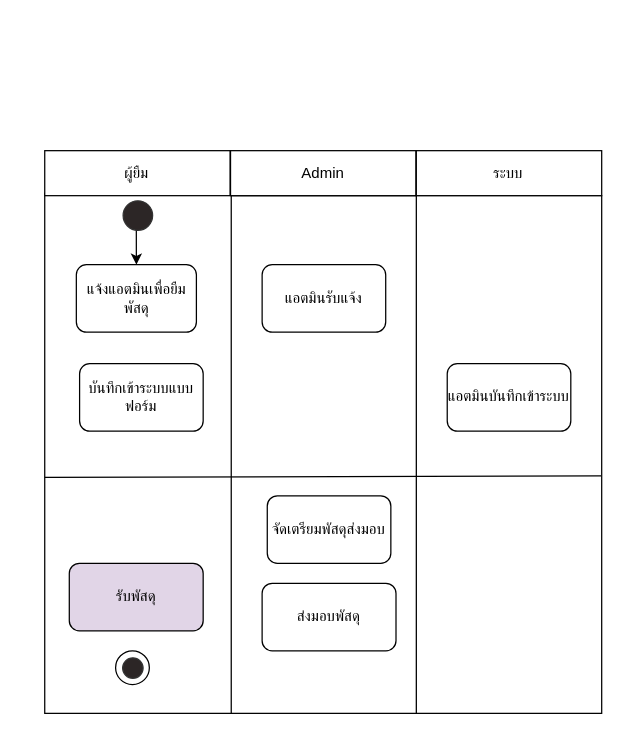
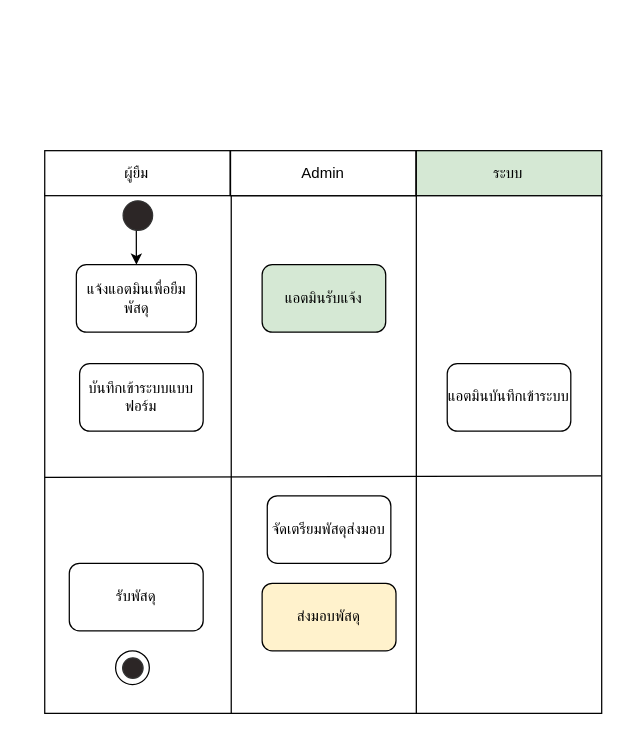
node "ระบบ": fillcolor #ffffff -> #d5e8d4
node "แอตมินรับแจ้ง": fillcolor #ffffff -> #d5e8d4
node "รับพัสดุ": fillcolor #e1d5e7 -> #ffffff
node "ส่งมอบพัสดุ": fillcolor #ffffff -> #fff2cc
